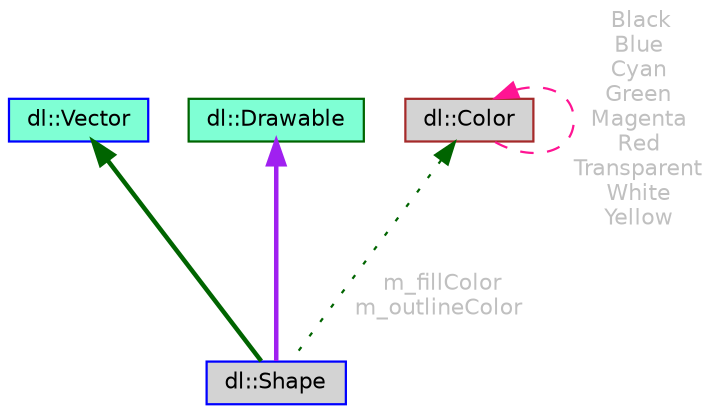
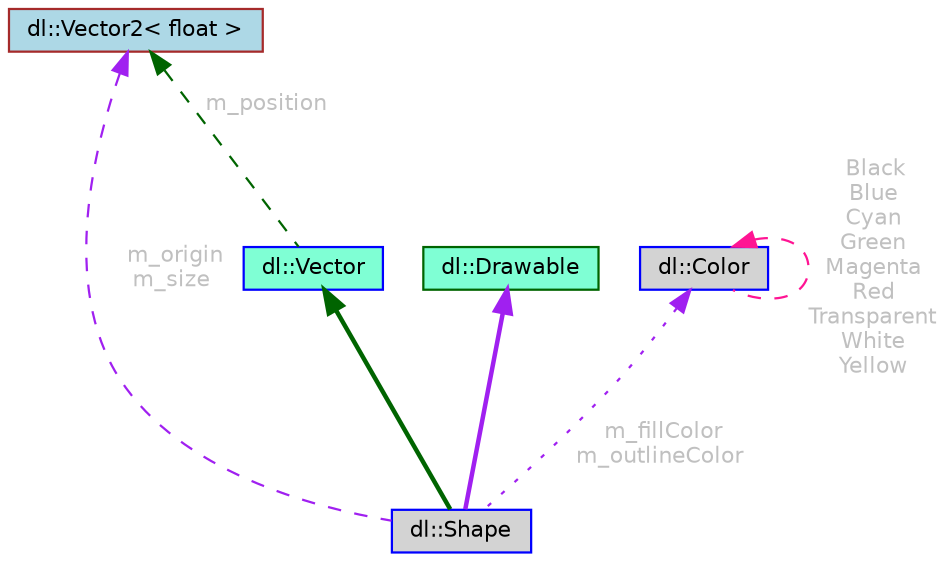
node "dl::Vector2< float >": added
node "dl::Color": color brown -> blue
edge "dl::Shape" -> "dl::Color": color darkgreen -> purple
